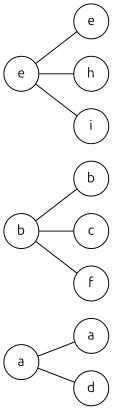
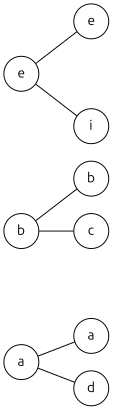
node "h": removed
node "f": removed
